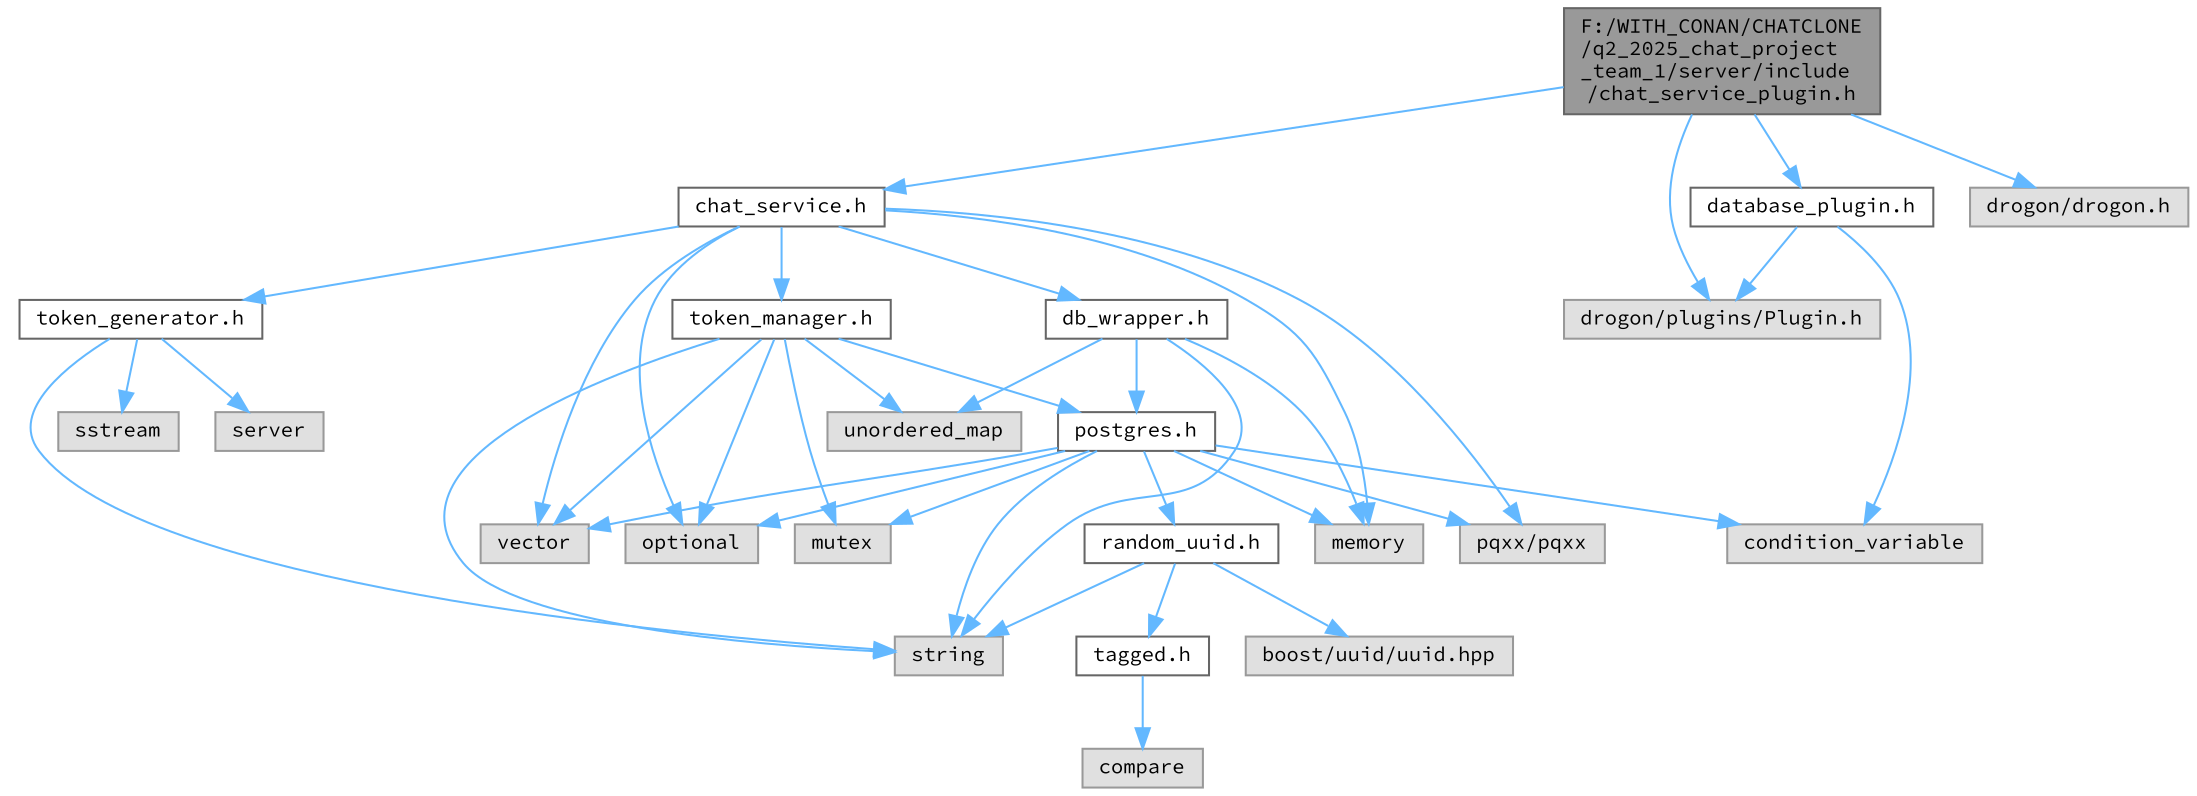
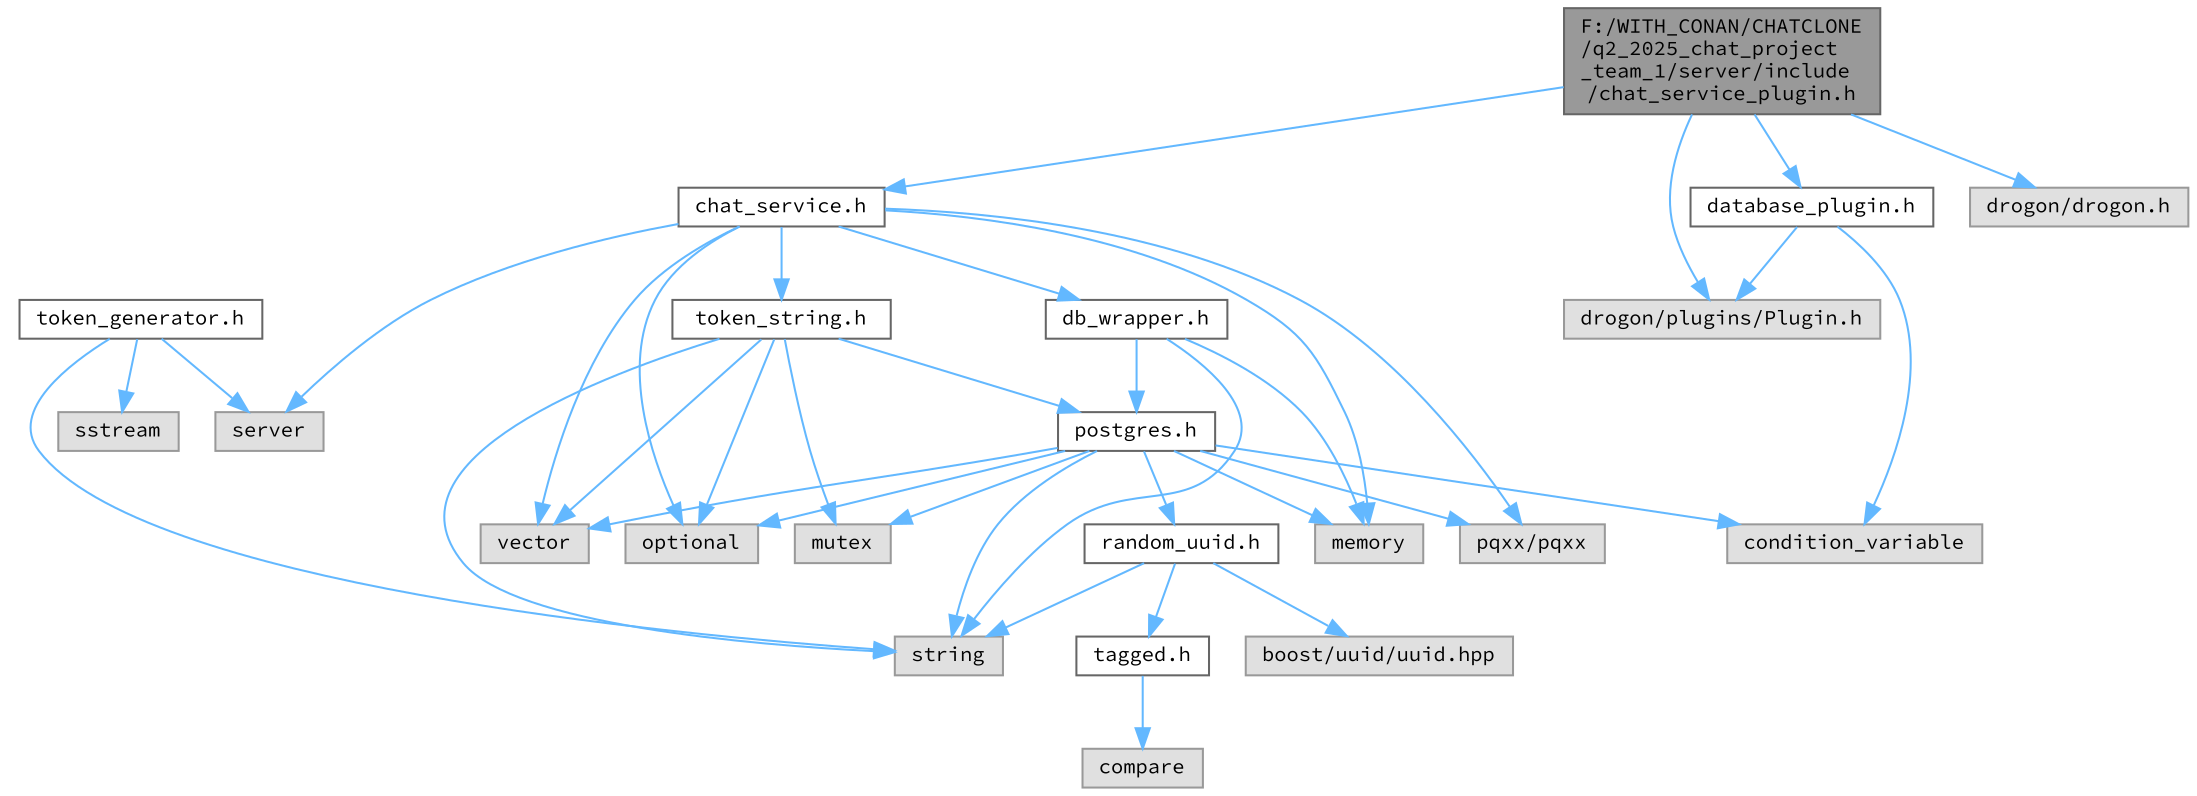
edge "chat_service.h" -> "token_generator.h": now "chat_service.h" -> "server"
node "token_manager.h": label "token_manager.h" -> "token_string.h"
node "unordered_map": removed
